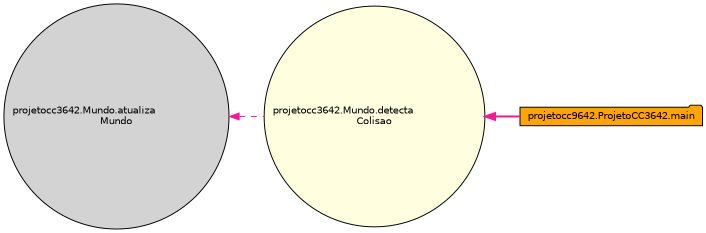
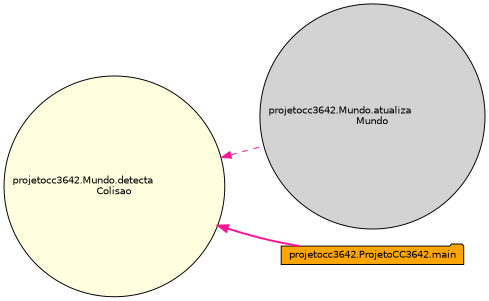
edge "projetocc3642.Mundo.detecta Colisao" -> "projetocc3642.Mundo.atualiza Mundo": reversed
node "projetocc9642.ProjetoCC3642.main": label "projetocc9642.ProjetoCC3642.main" -> "projetocc3642.ProjetoCC3642.main"
